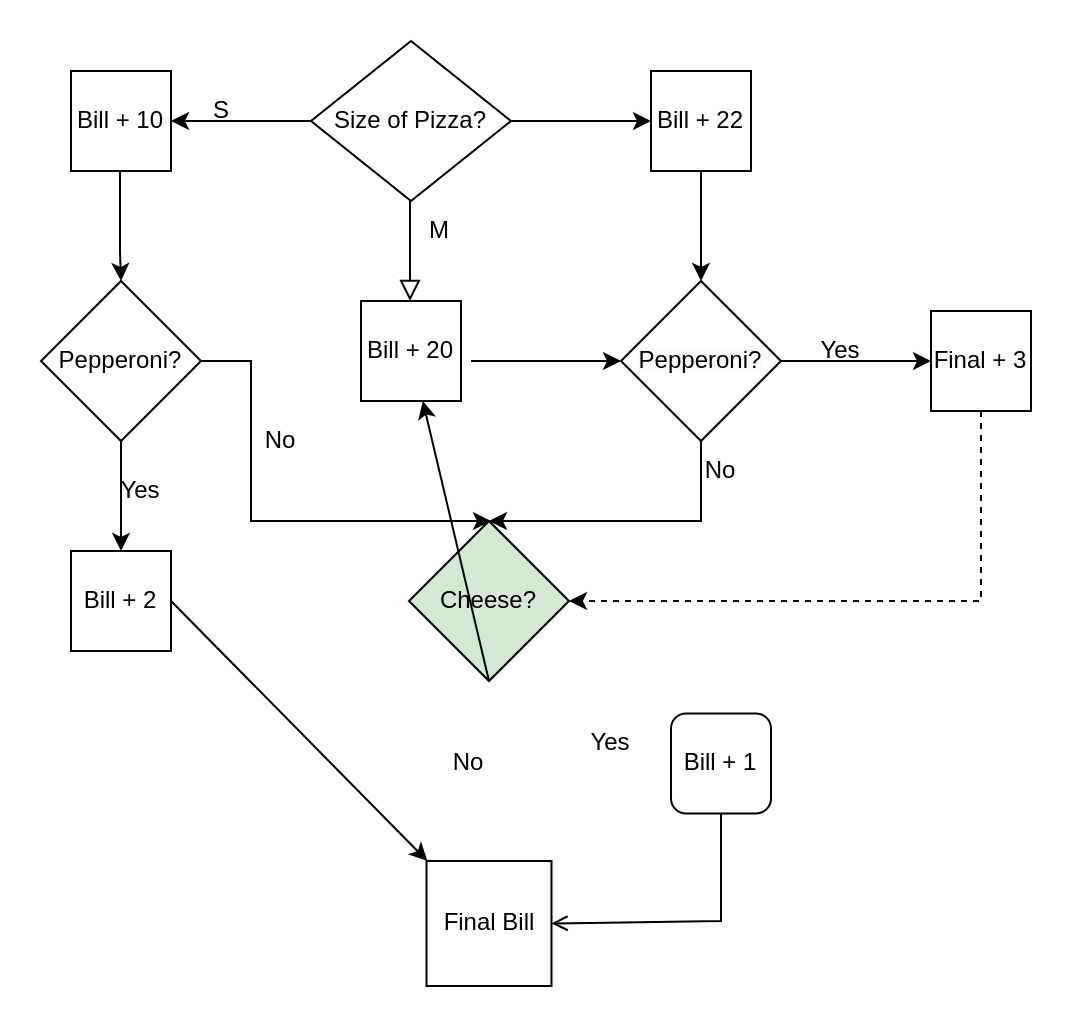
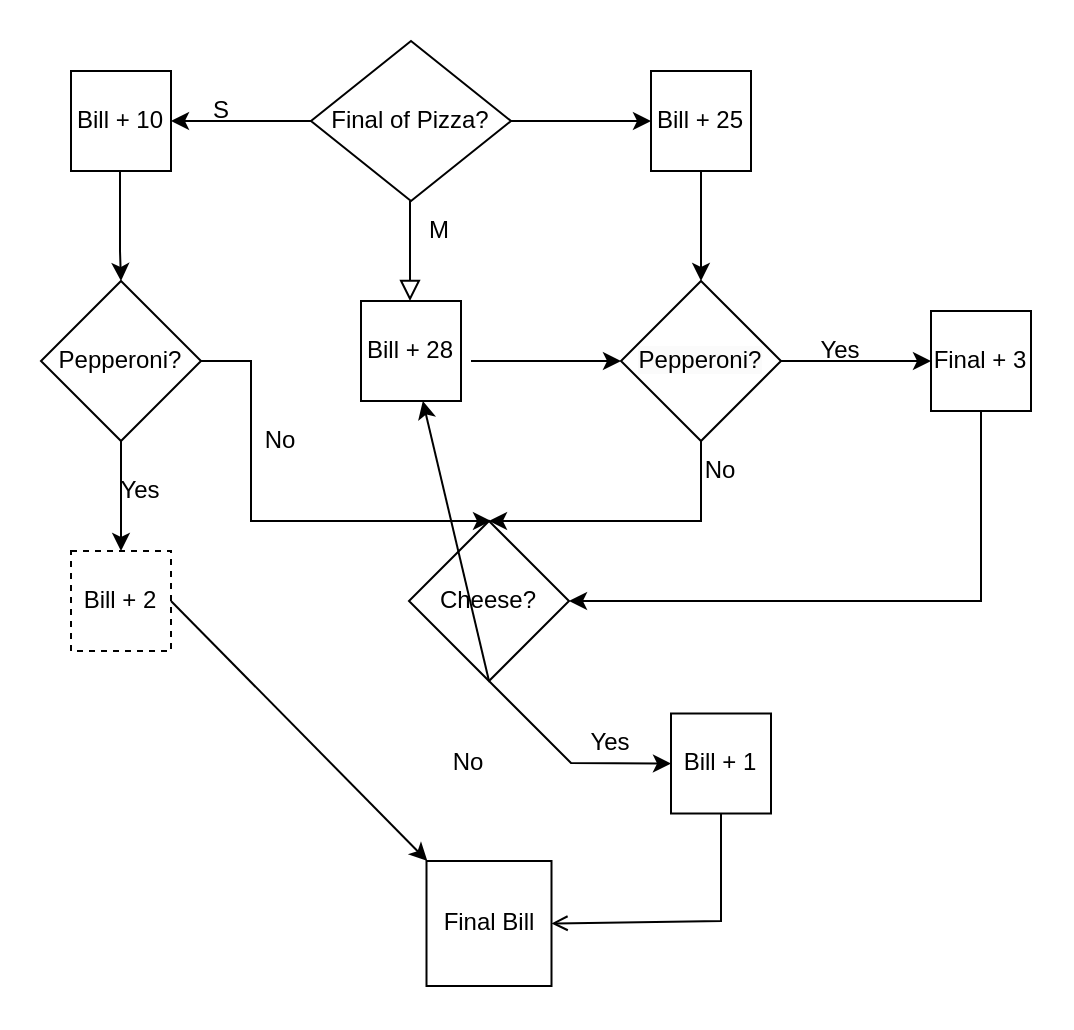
node "Size of Pizza?": label "Size of Pizza?" -> "Final of Pizza?"
node "Bill + 22": label "Bill + 22" -> "Bill + 25"
node "Bill + 20": label "Bill + 20" -> "Bill + 28"
node "Bill + 2": style solid -> dashed
node "Cheese?": fillcolor #d5e8d4 -> #ffffff
edge "Final + 3" -> "Cheese?": style dashed -> solid
edge "Cheese?" -> "Bill + 1": added
node "Bill + 1": shape rounded rectangle -> rectangle
